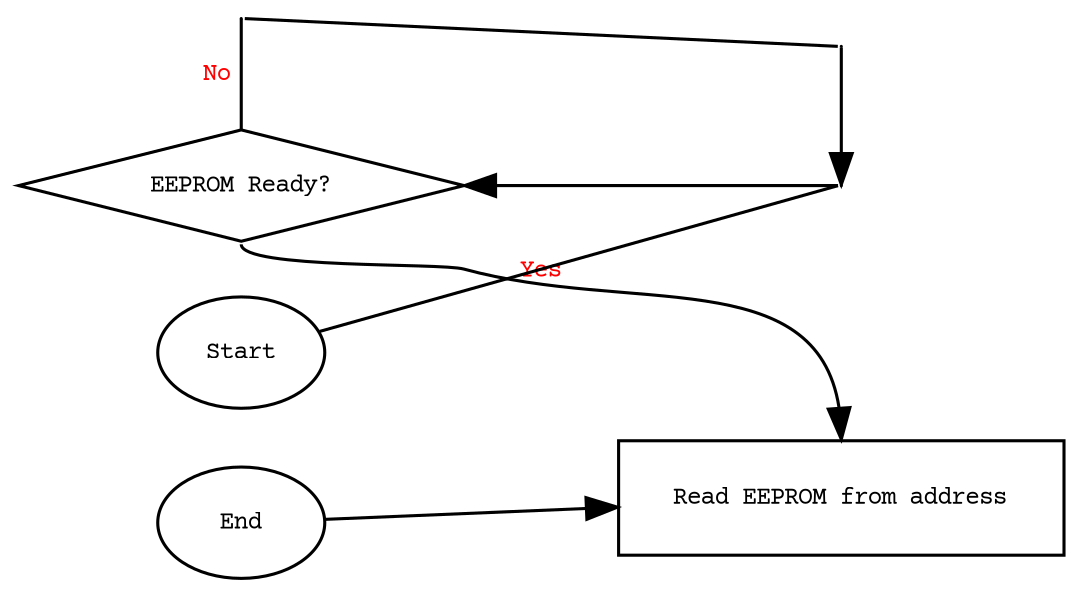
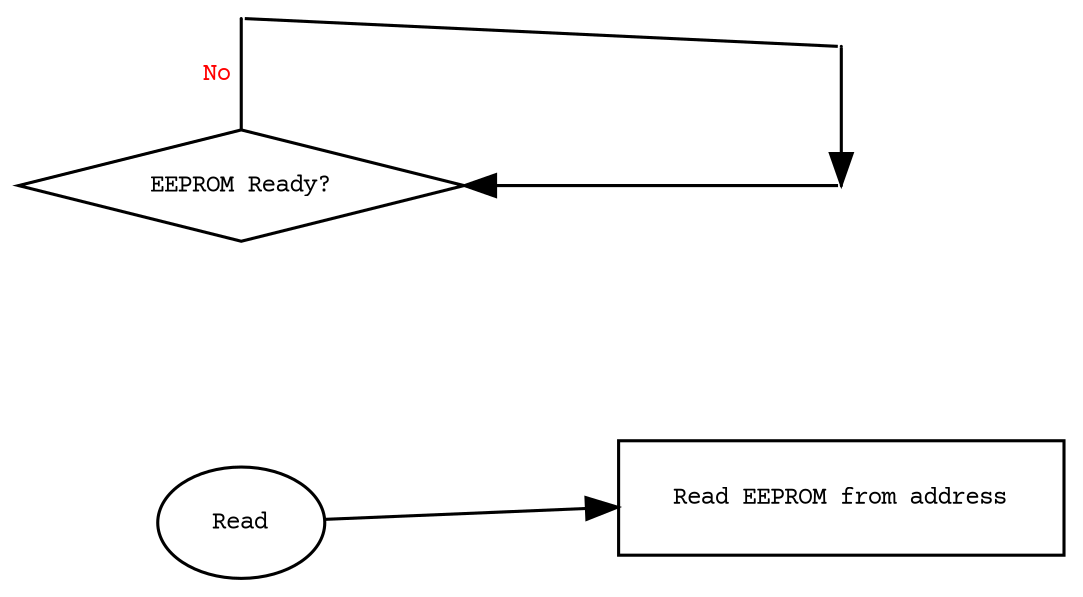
edge "EEPROM Ready?" -> "Read EEPROM from address": removed, label "Yes"
node "Start": removed
node "End": label "End" -> "Read"
